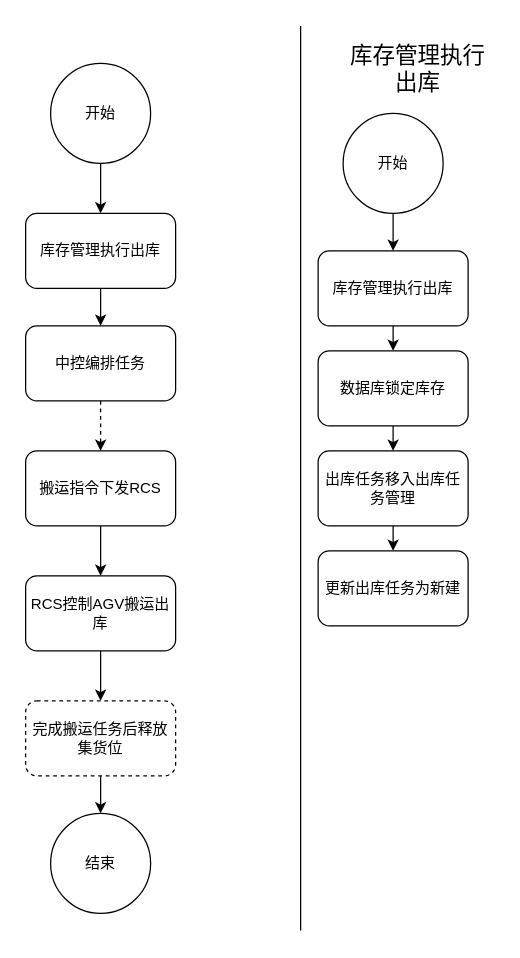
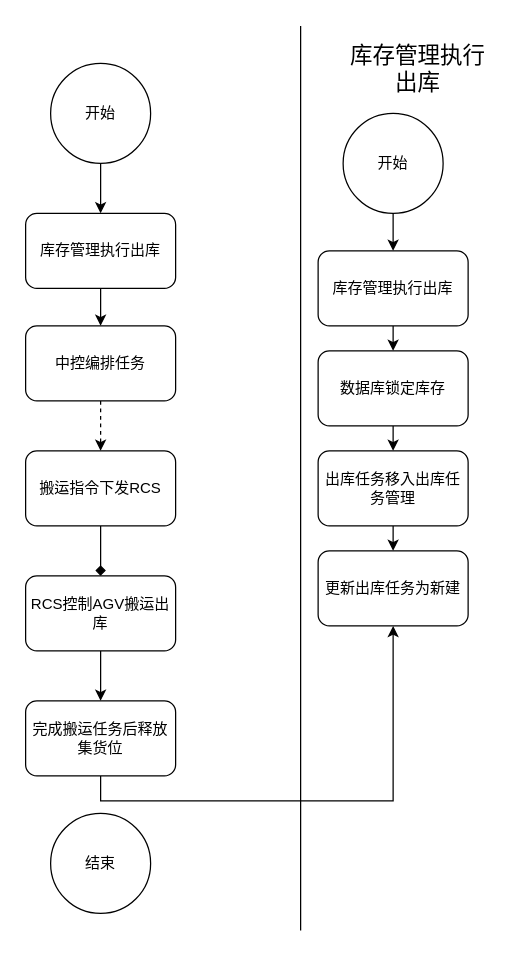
edge "搬运指令下发RCS" -> "RCS控制AGV搬运出库": arrowhead classic -> diamond
node "完成搬运任务后释放集货位": style dashed -> solid
edge "完成搬运任务后释放集货位" -> "结束": now "完成搬运任务后释放集货位" -> "更新出库任务为新建"
